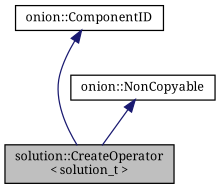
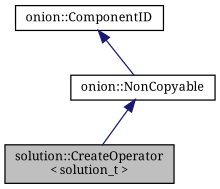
edge "solution::CreateOperator < solution_t >" -> "onion::ComponentID": now "onion::NonCopyable" -> "onion::ComponentID"
